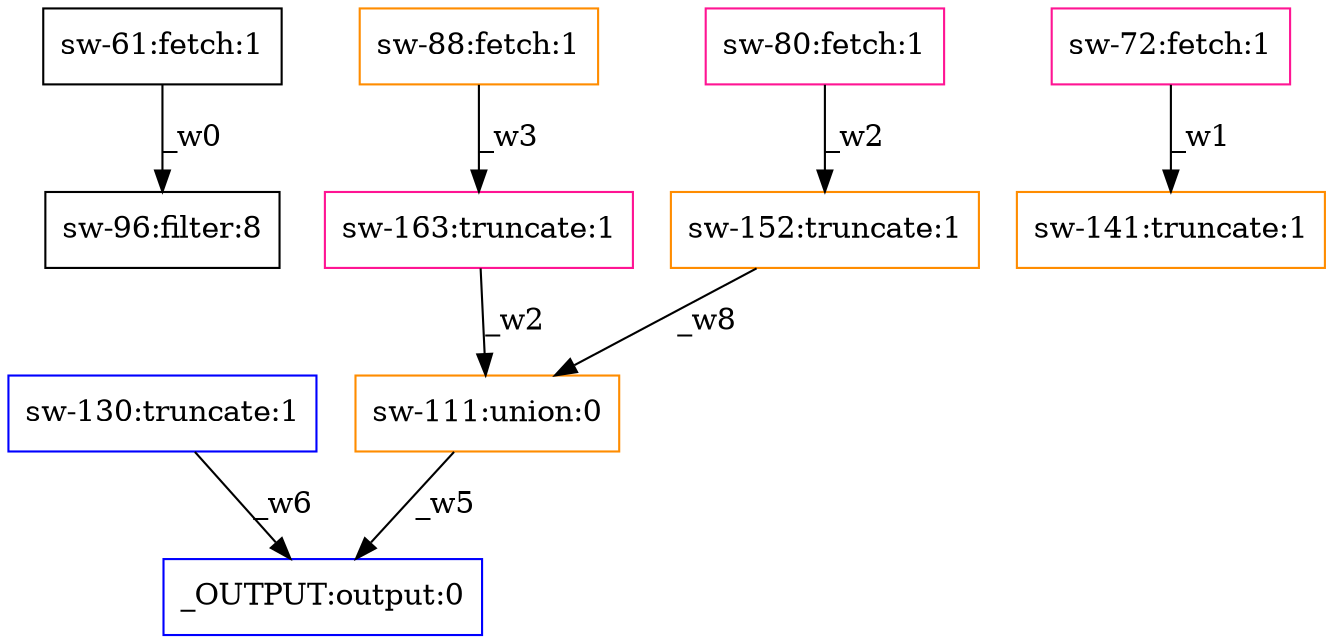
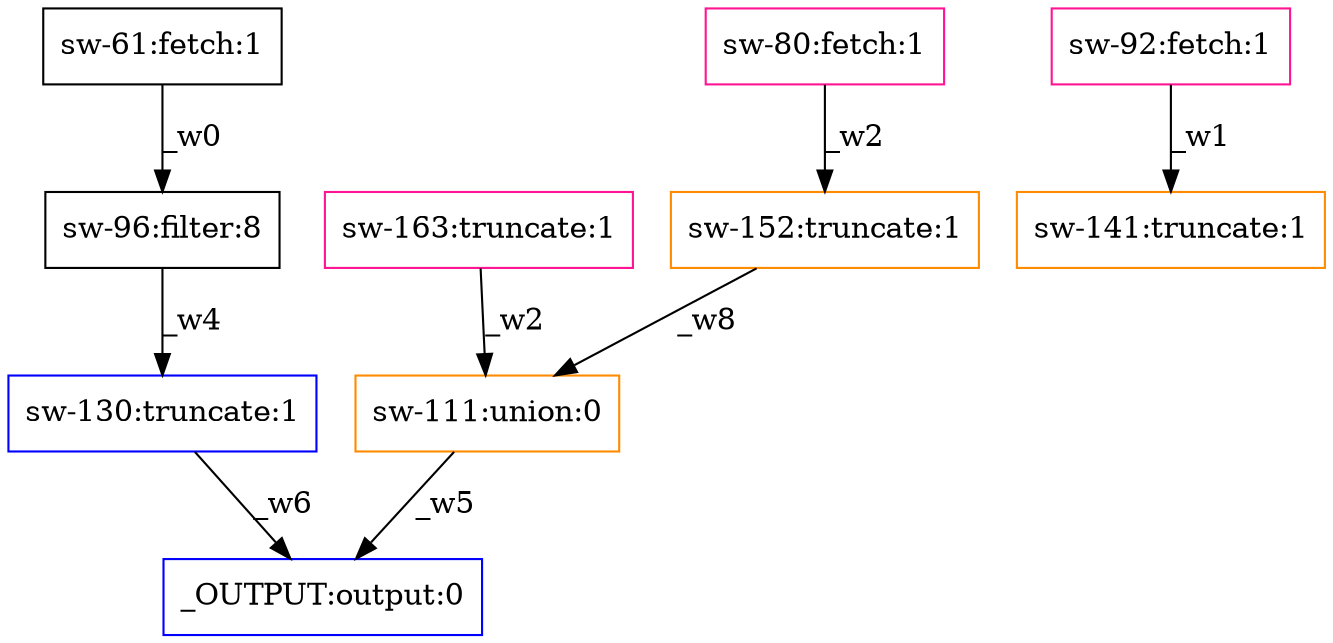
node "sw-88:fetch:1": removed
node "sw-72:fetch:1": label "sw-72:fetch:1" -> "sw-92:fetch:1"
edge "sw-96:filter:8" -> "sw-130:truncate:1": added, label "_w4"
